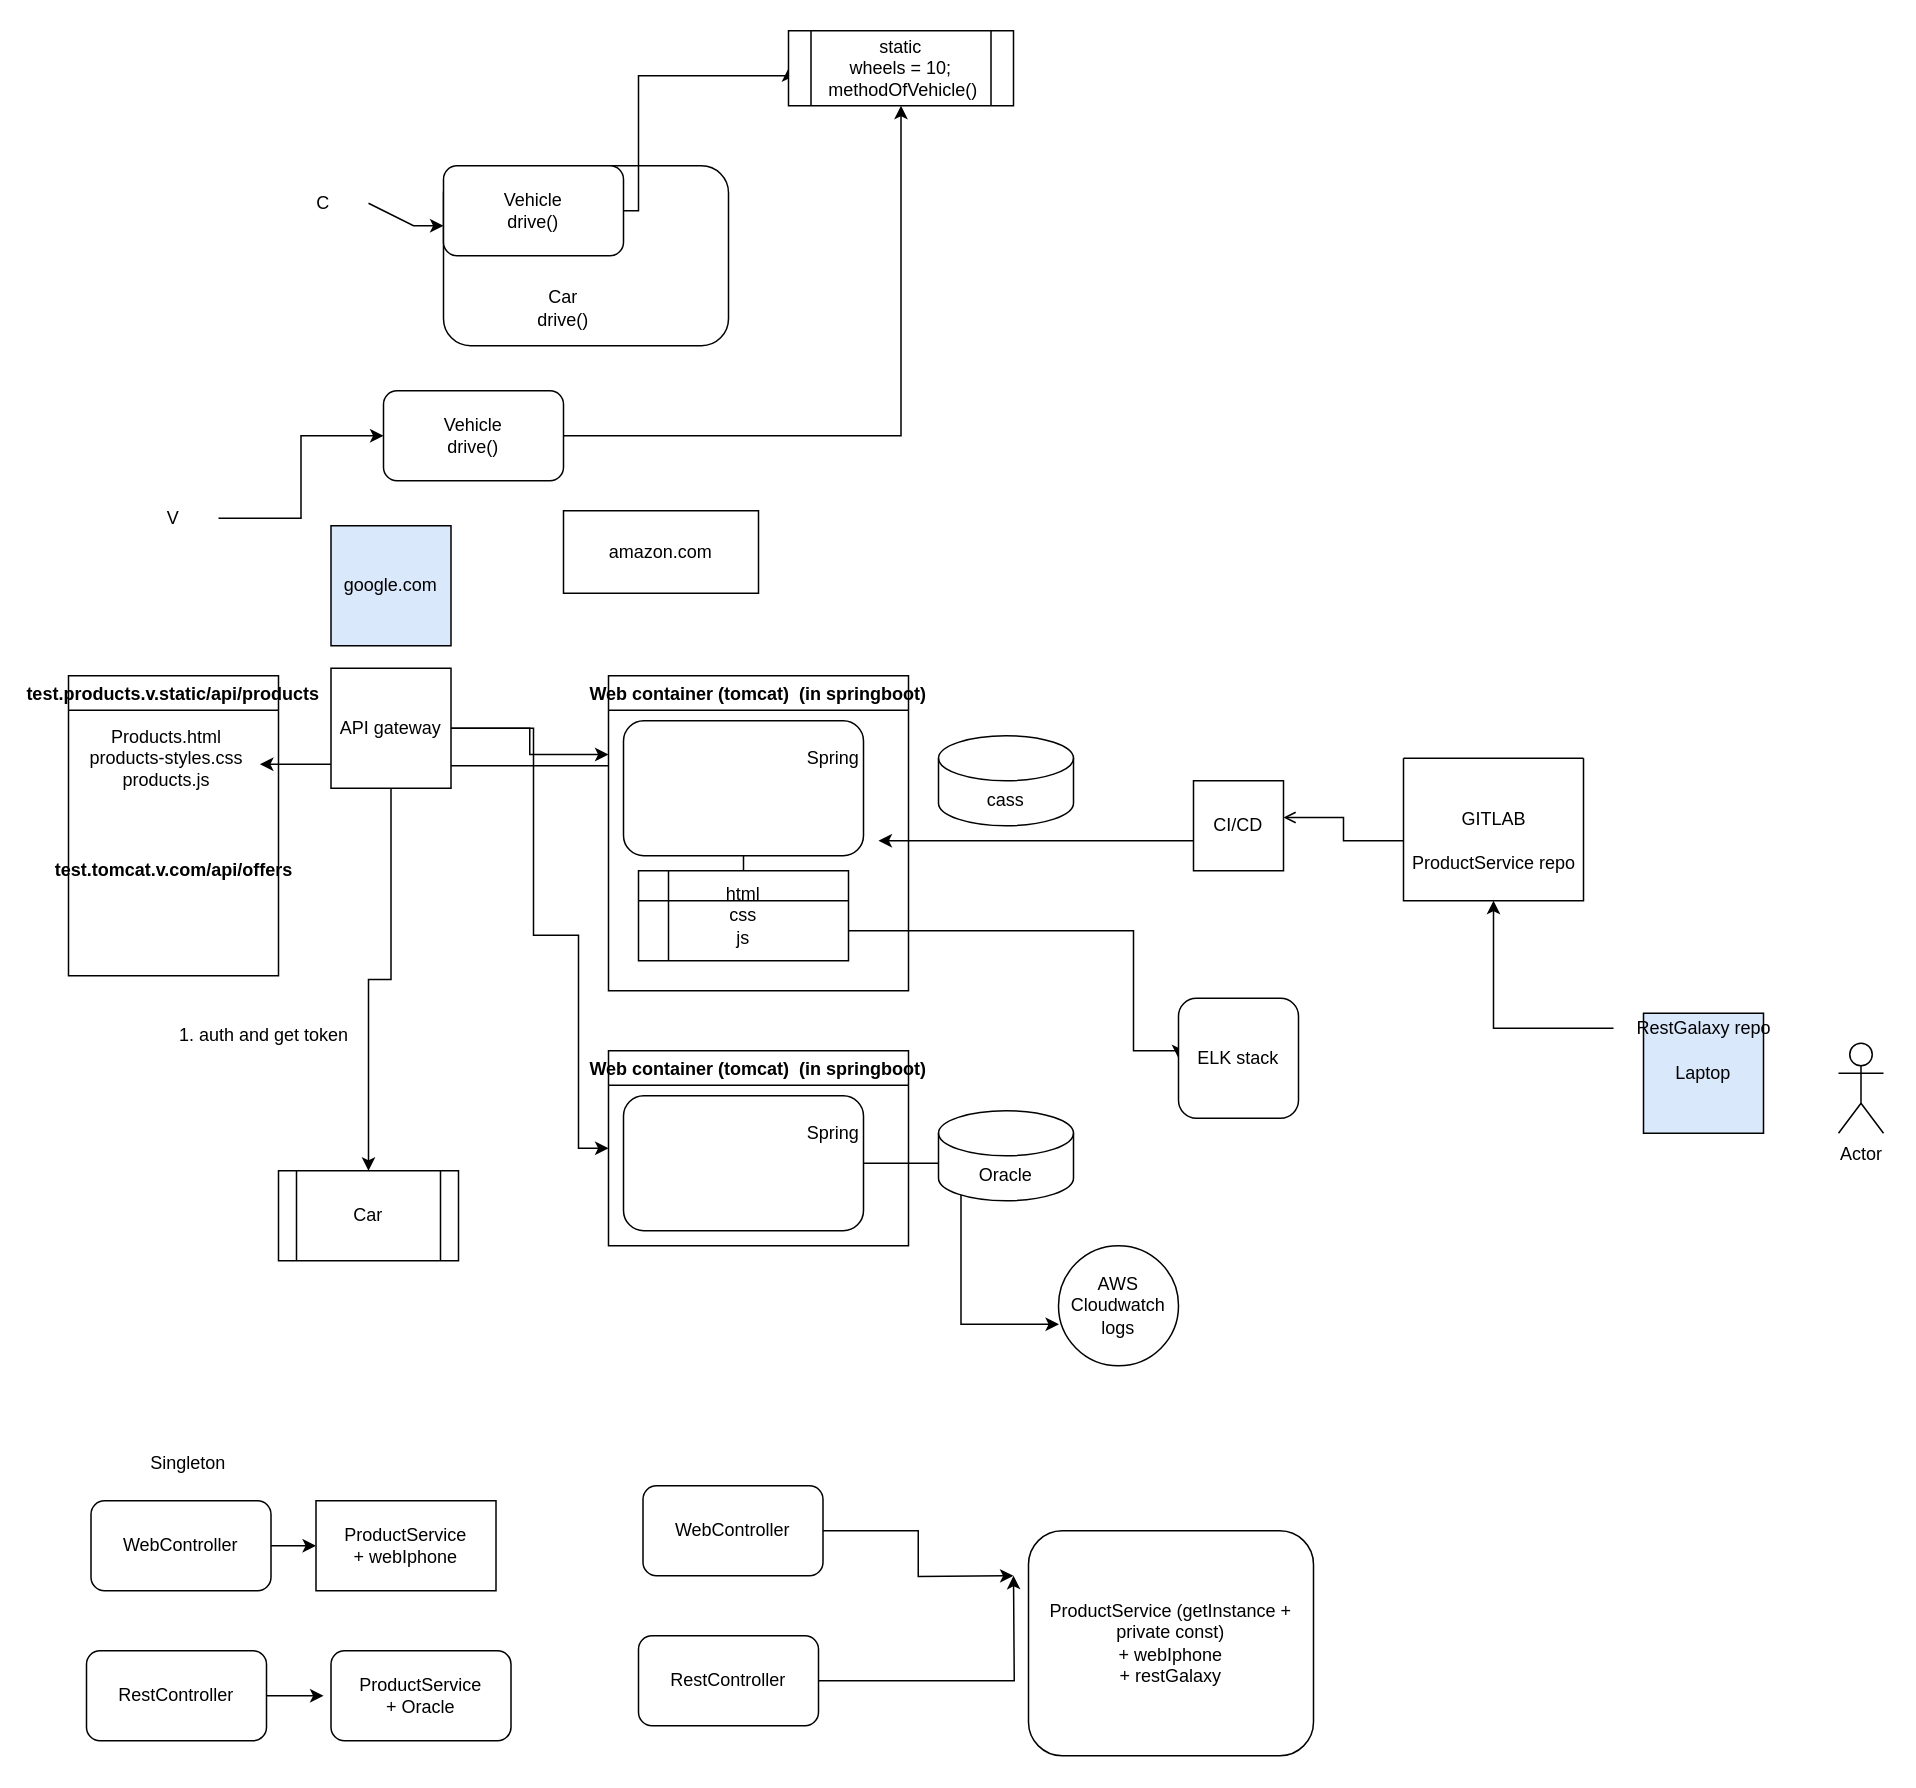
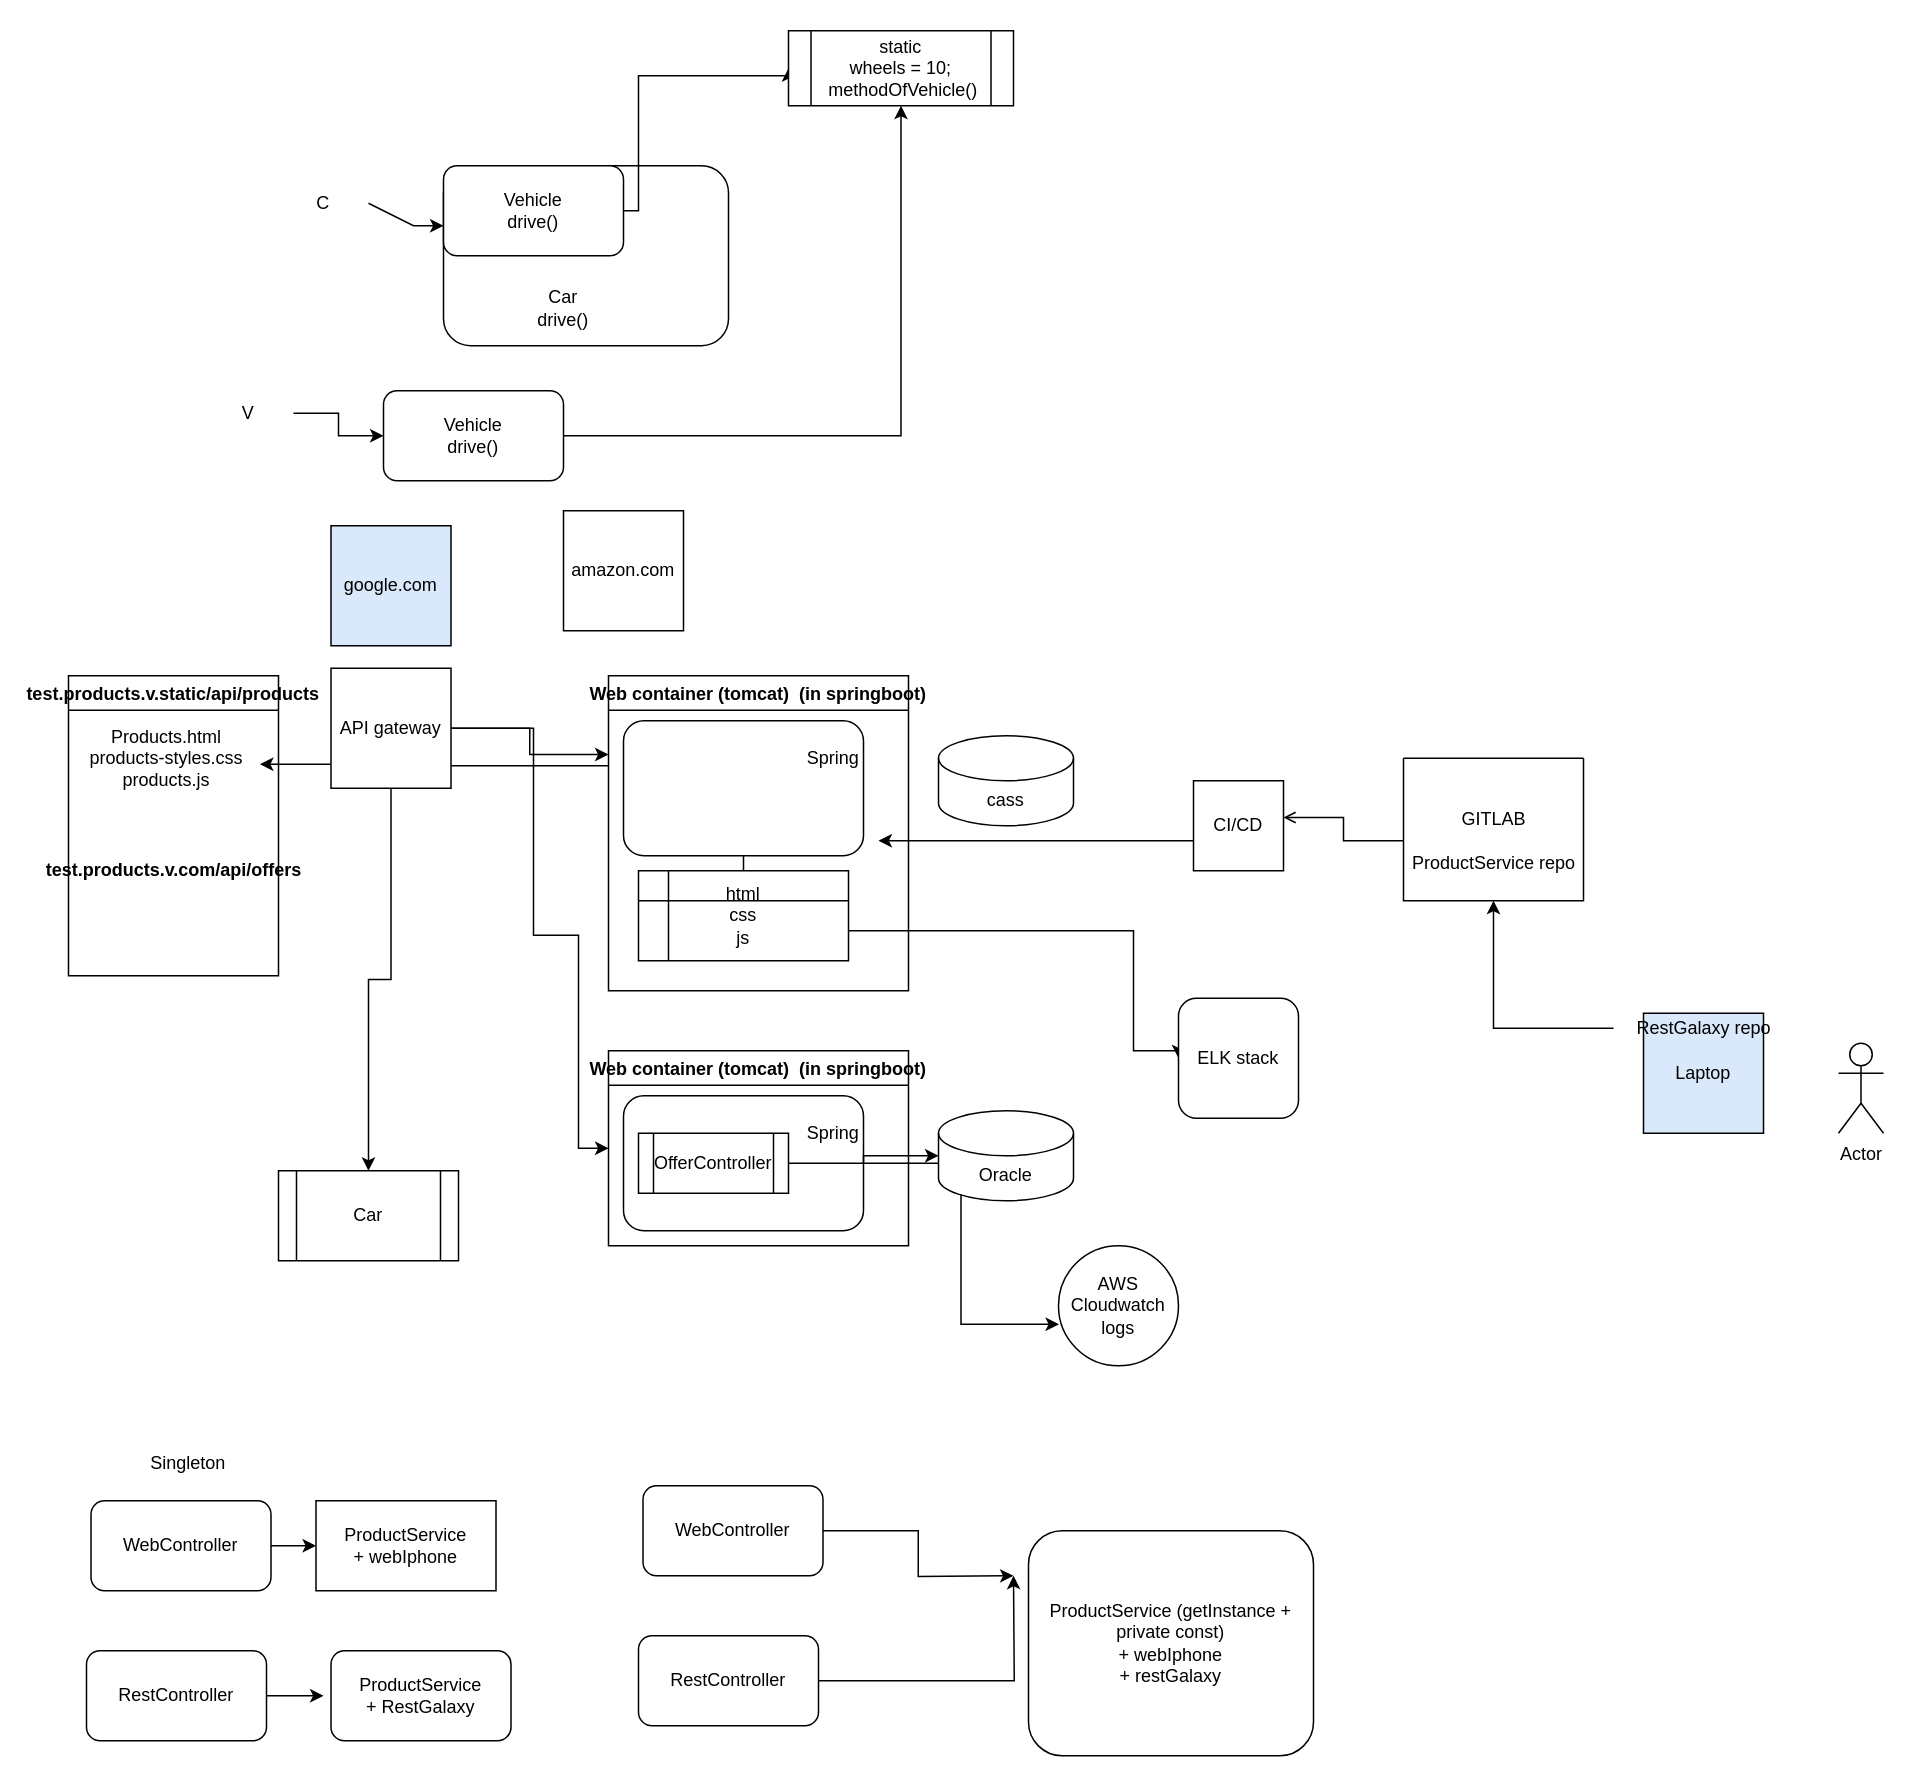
node "V": moved (173, 518) -> (248, 413)
node "amazon.com": size 195x83 -> 120x120
node "test.tomcat.v.com/api/offers": label "test.tomcat.v.com/api/offers" -> "test.products.v.com/api/offers"
node "1. auth and get token": removed
node "OfferController": added
edge "OfferController" -> "Oracle": added
node "ProductService + Oracle": label "ProductService + Oracle" -> "ProductService + RestGalaxy"
